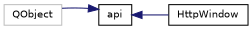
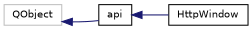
edge "QObject" -> "api": reversed
